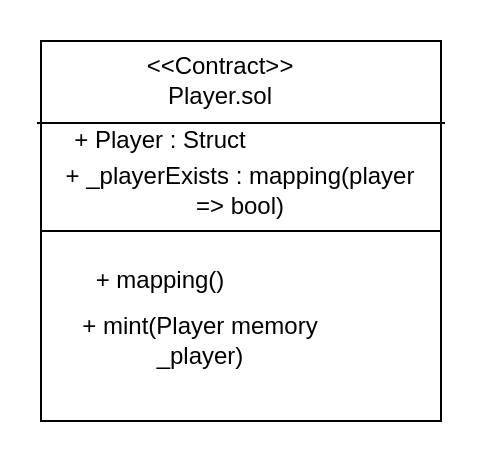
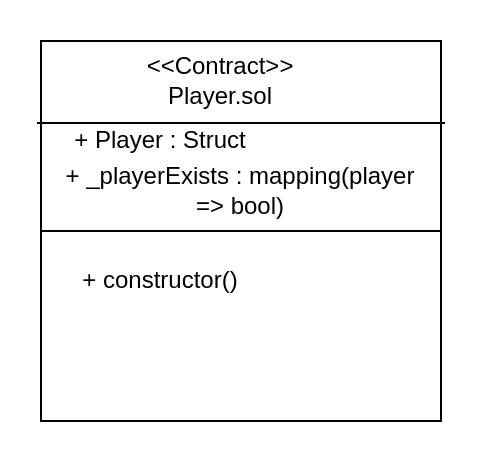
node "+ mapping()": label "+ mapping()" -> "+ constructor()"
node "+ mint(Player memory _player)": removed
